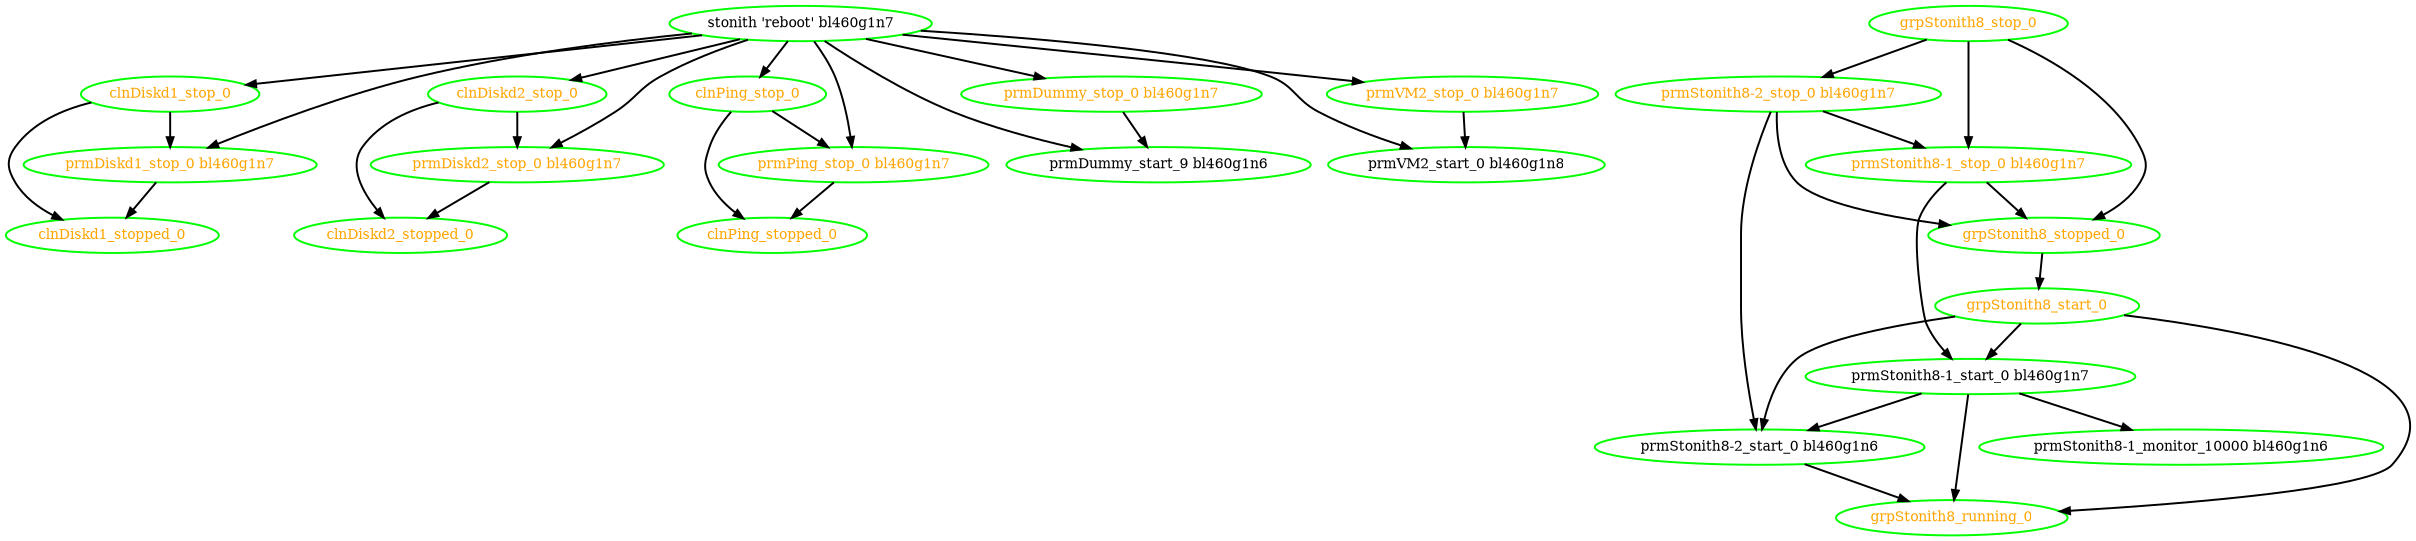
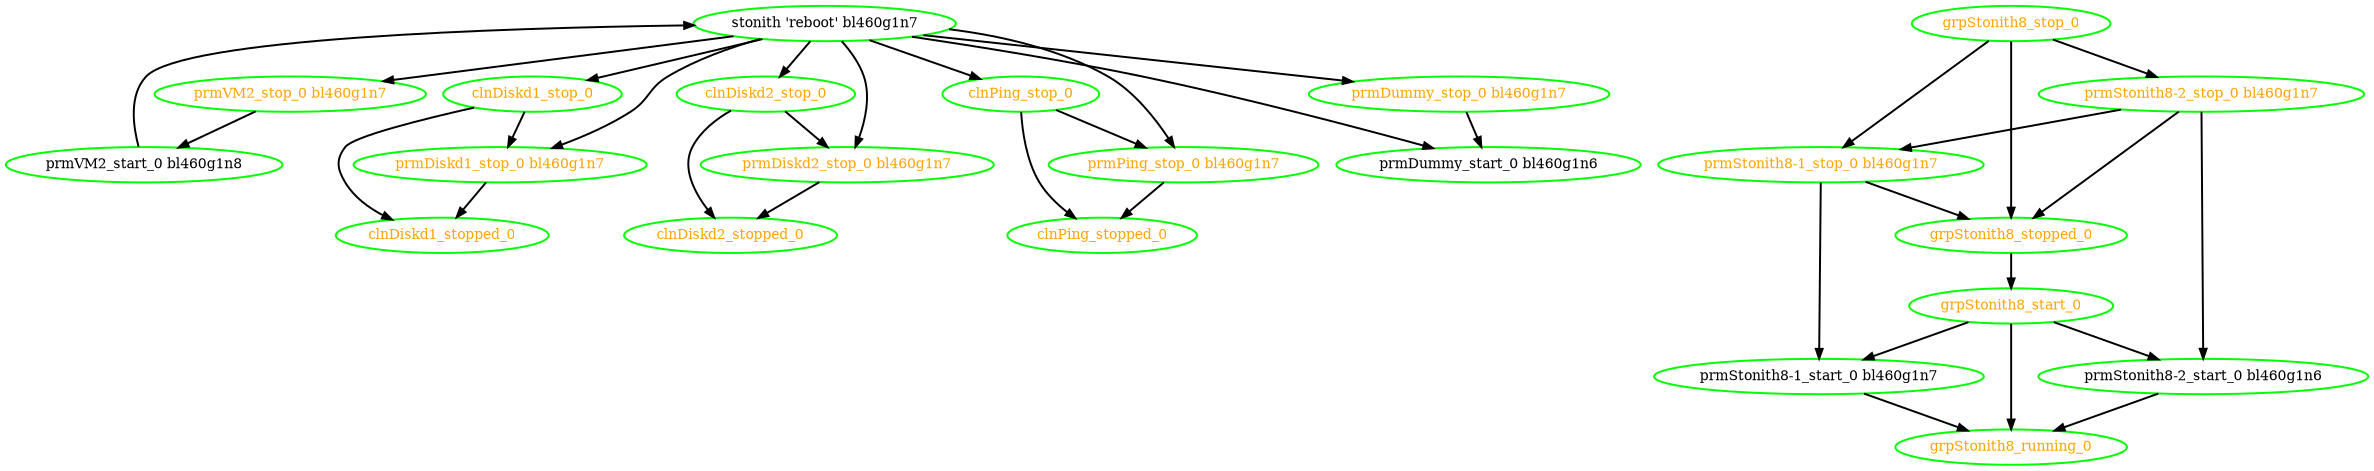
edge "stonith 'reboot' bl460g1n7" -> "prmVM2_start_0 bl460g1n8": reversed
node "prmDummy_start_9 bl460g1n6": label "prmDummy_start_9 bl460g1n6" -> "prmDummy_start_0 bl460g1n6"
edge "prmStonith8-1_start_0 bl460g1n7" -> "prmStonith8-2_start_0 bl460g1n6": removed
node "prmStonith8-1_monitor_10000 bl460g1n6": removed
